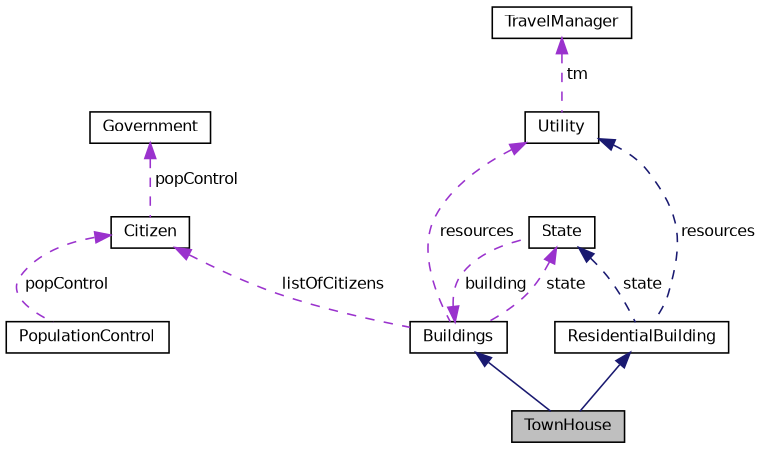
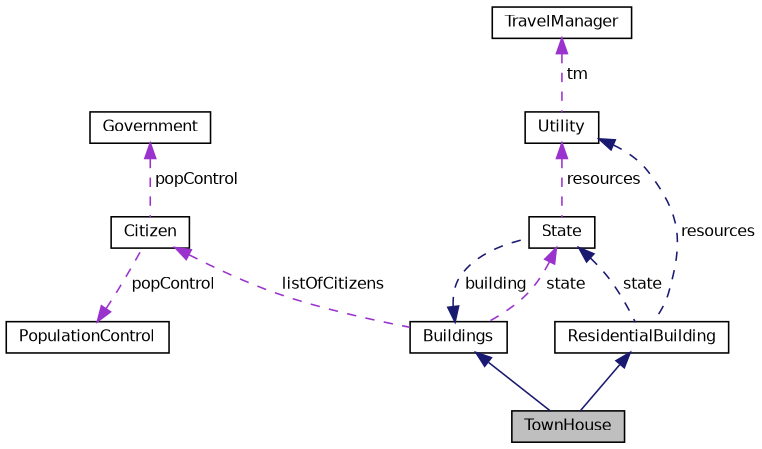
edge "Buildings" -> "Utility": now "State" -> "Utility"
edge "State" -> "Buildings": color darkorchid3 -> midnightblue
edge "PopulationControl" -> "Citizen": reversed
